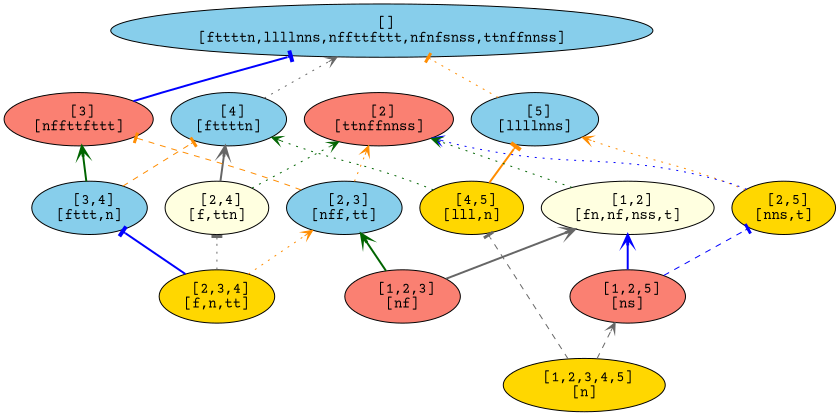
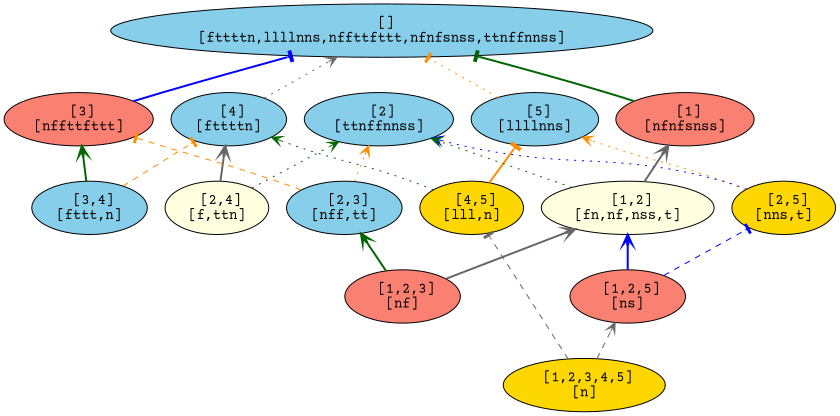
node "[2] [ttnffnnss]": fillcolor salmon -> skyblue
node "[1] [nfnfsnss]": added
node "[2,3,4] [f,n,tt]": removed
